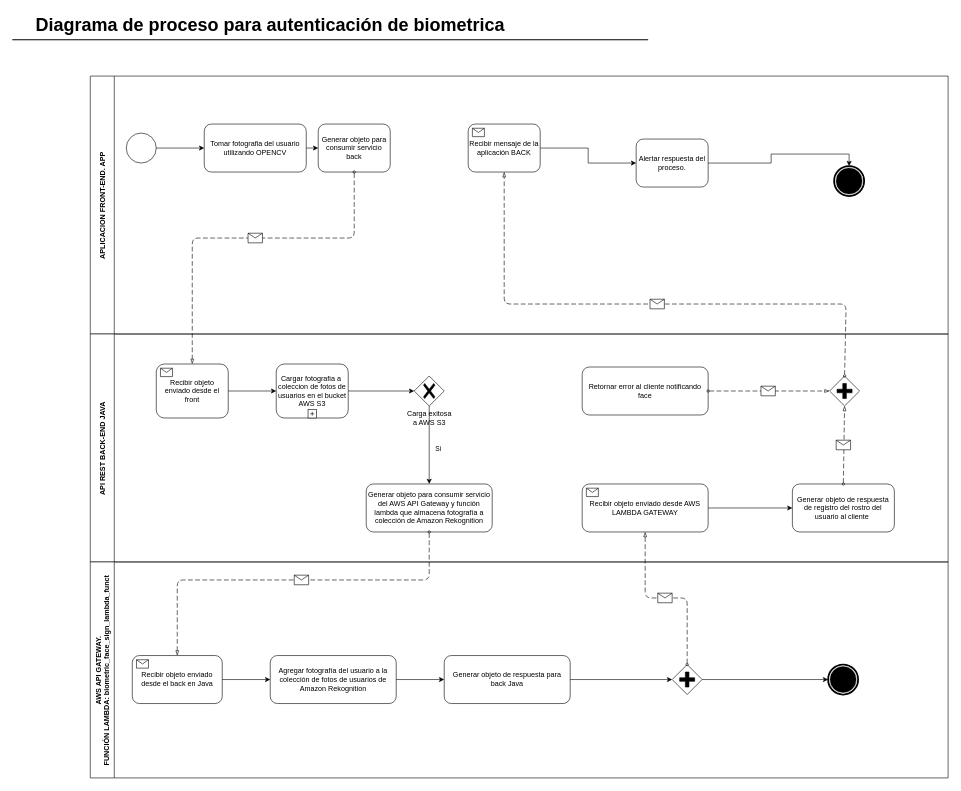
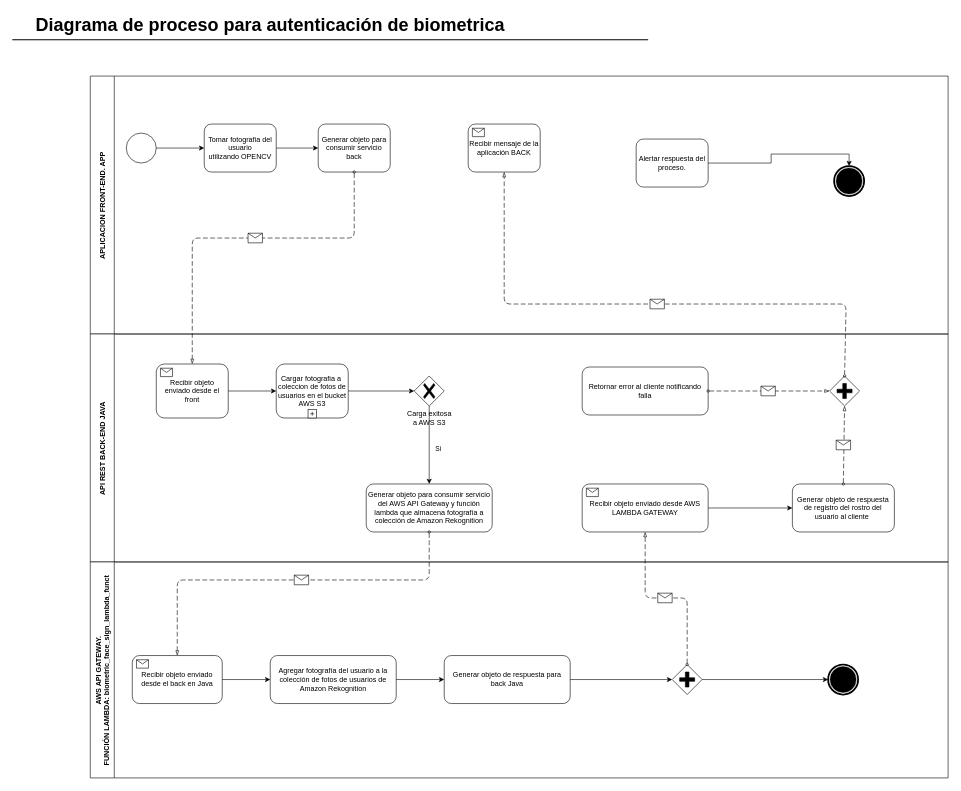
node "Tomar fotografia del usuario utilizando OPENCV": size 102x48 -> 72x48
edge "Recibir mensaje de la aplicación BACK" -> "Alertar respuesta del proceso.": removed
node "Retornar error al cliente notificando face": label "Retornar error al cliente notificando face" -> "Retornar error al cliente notificando falla"
